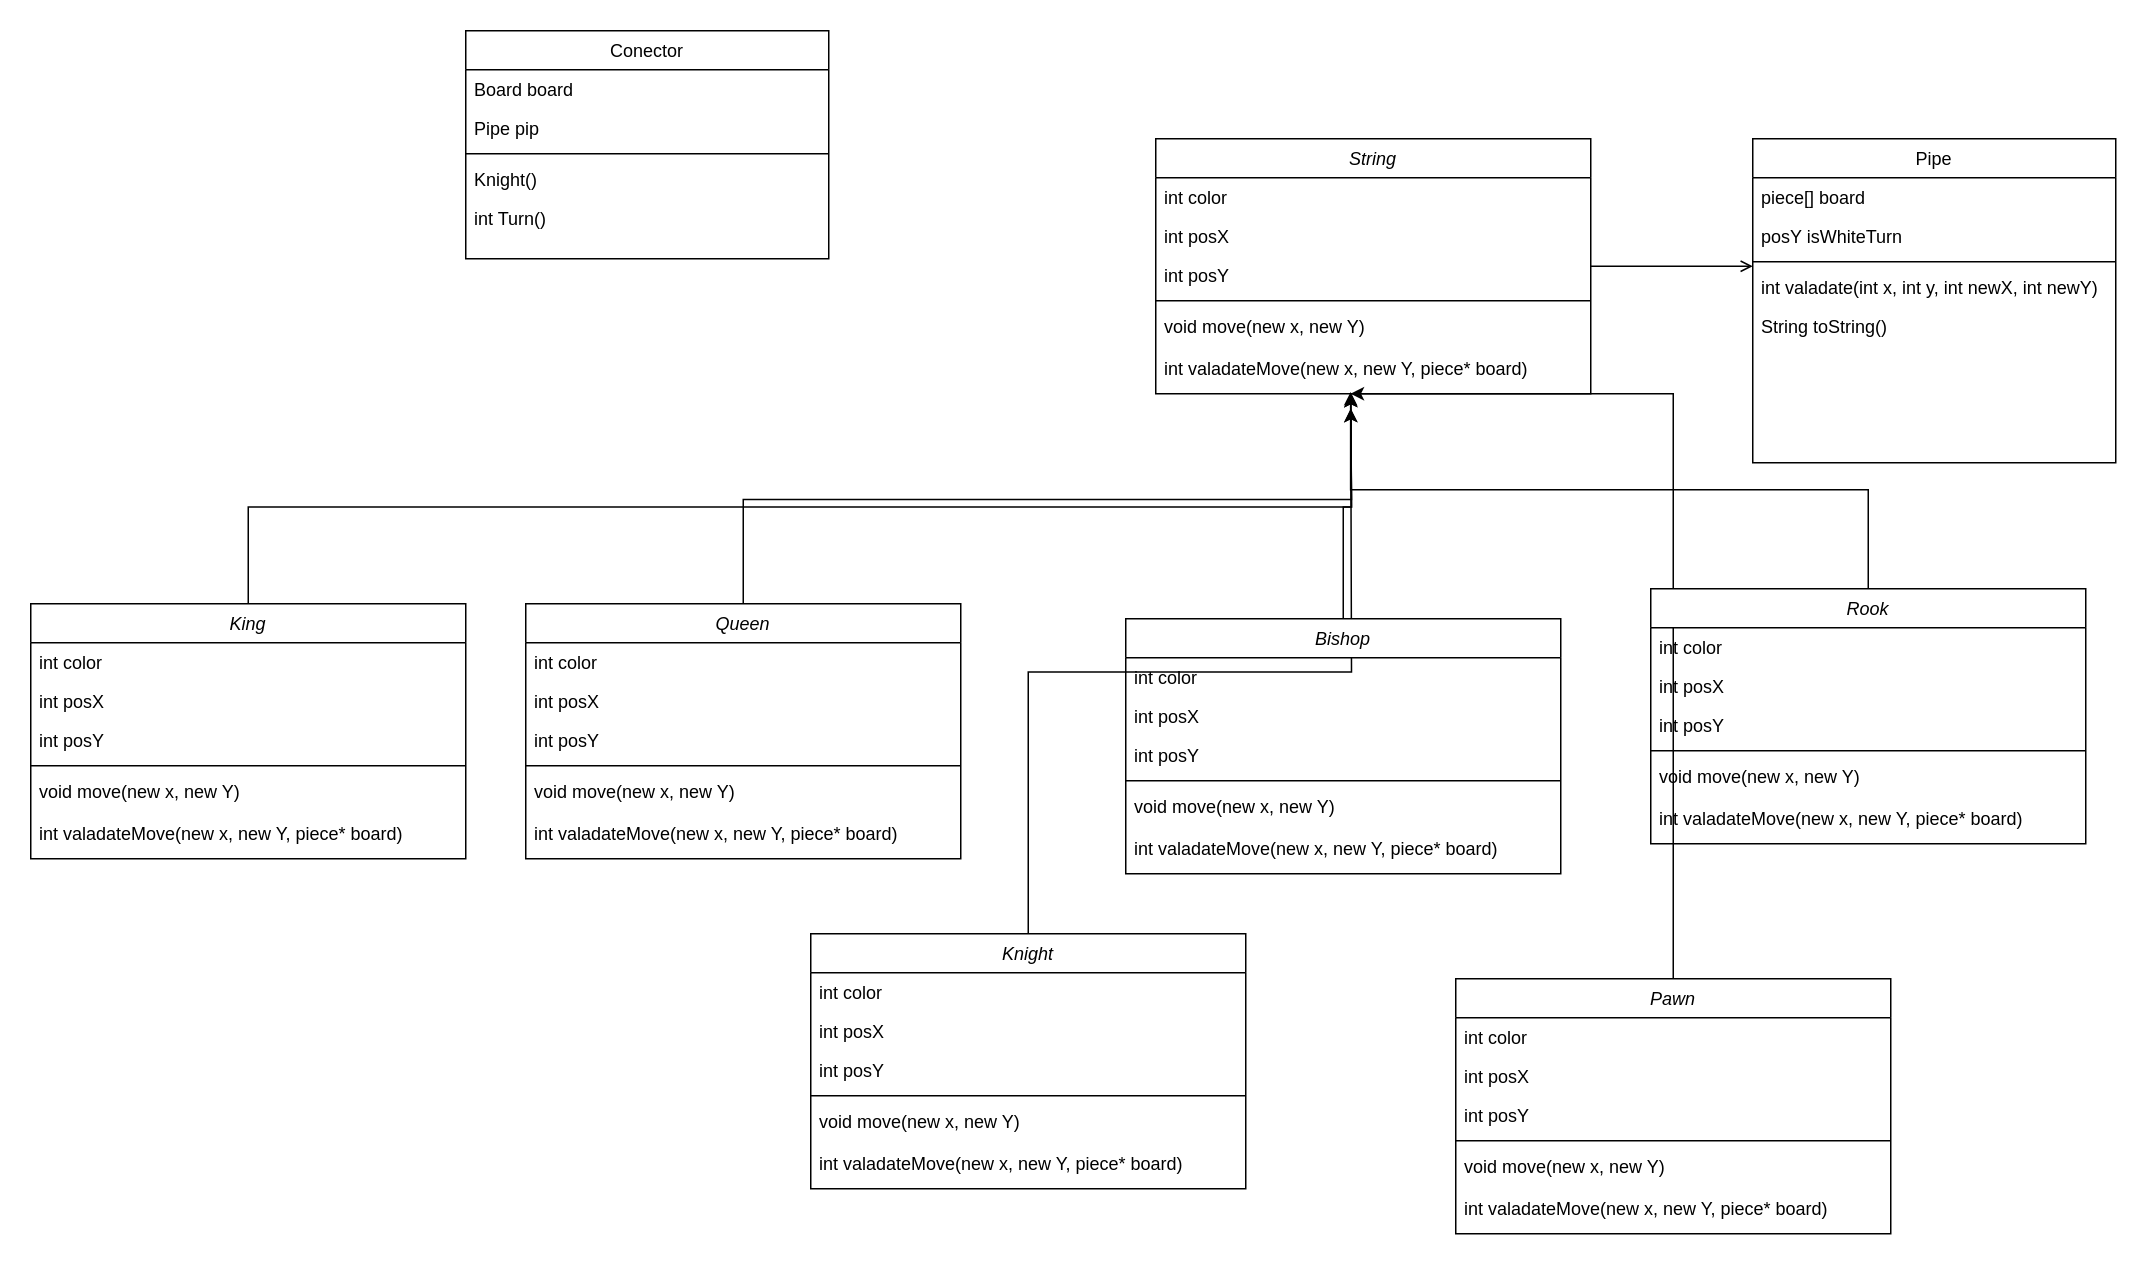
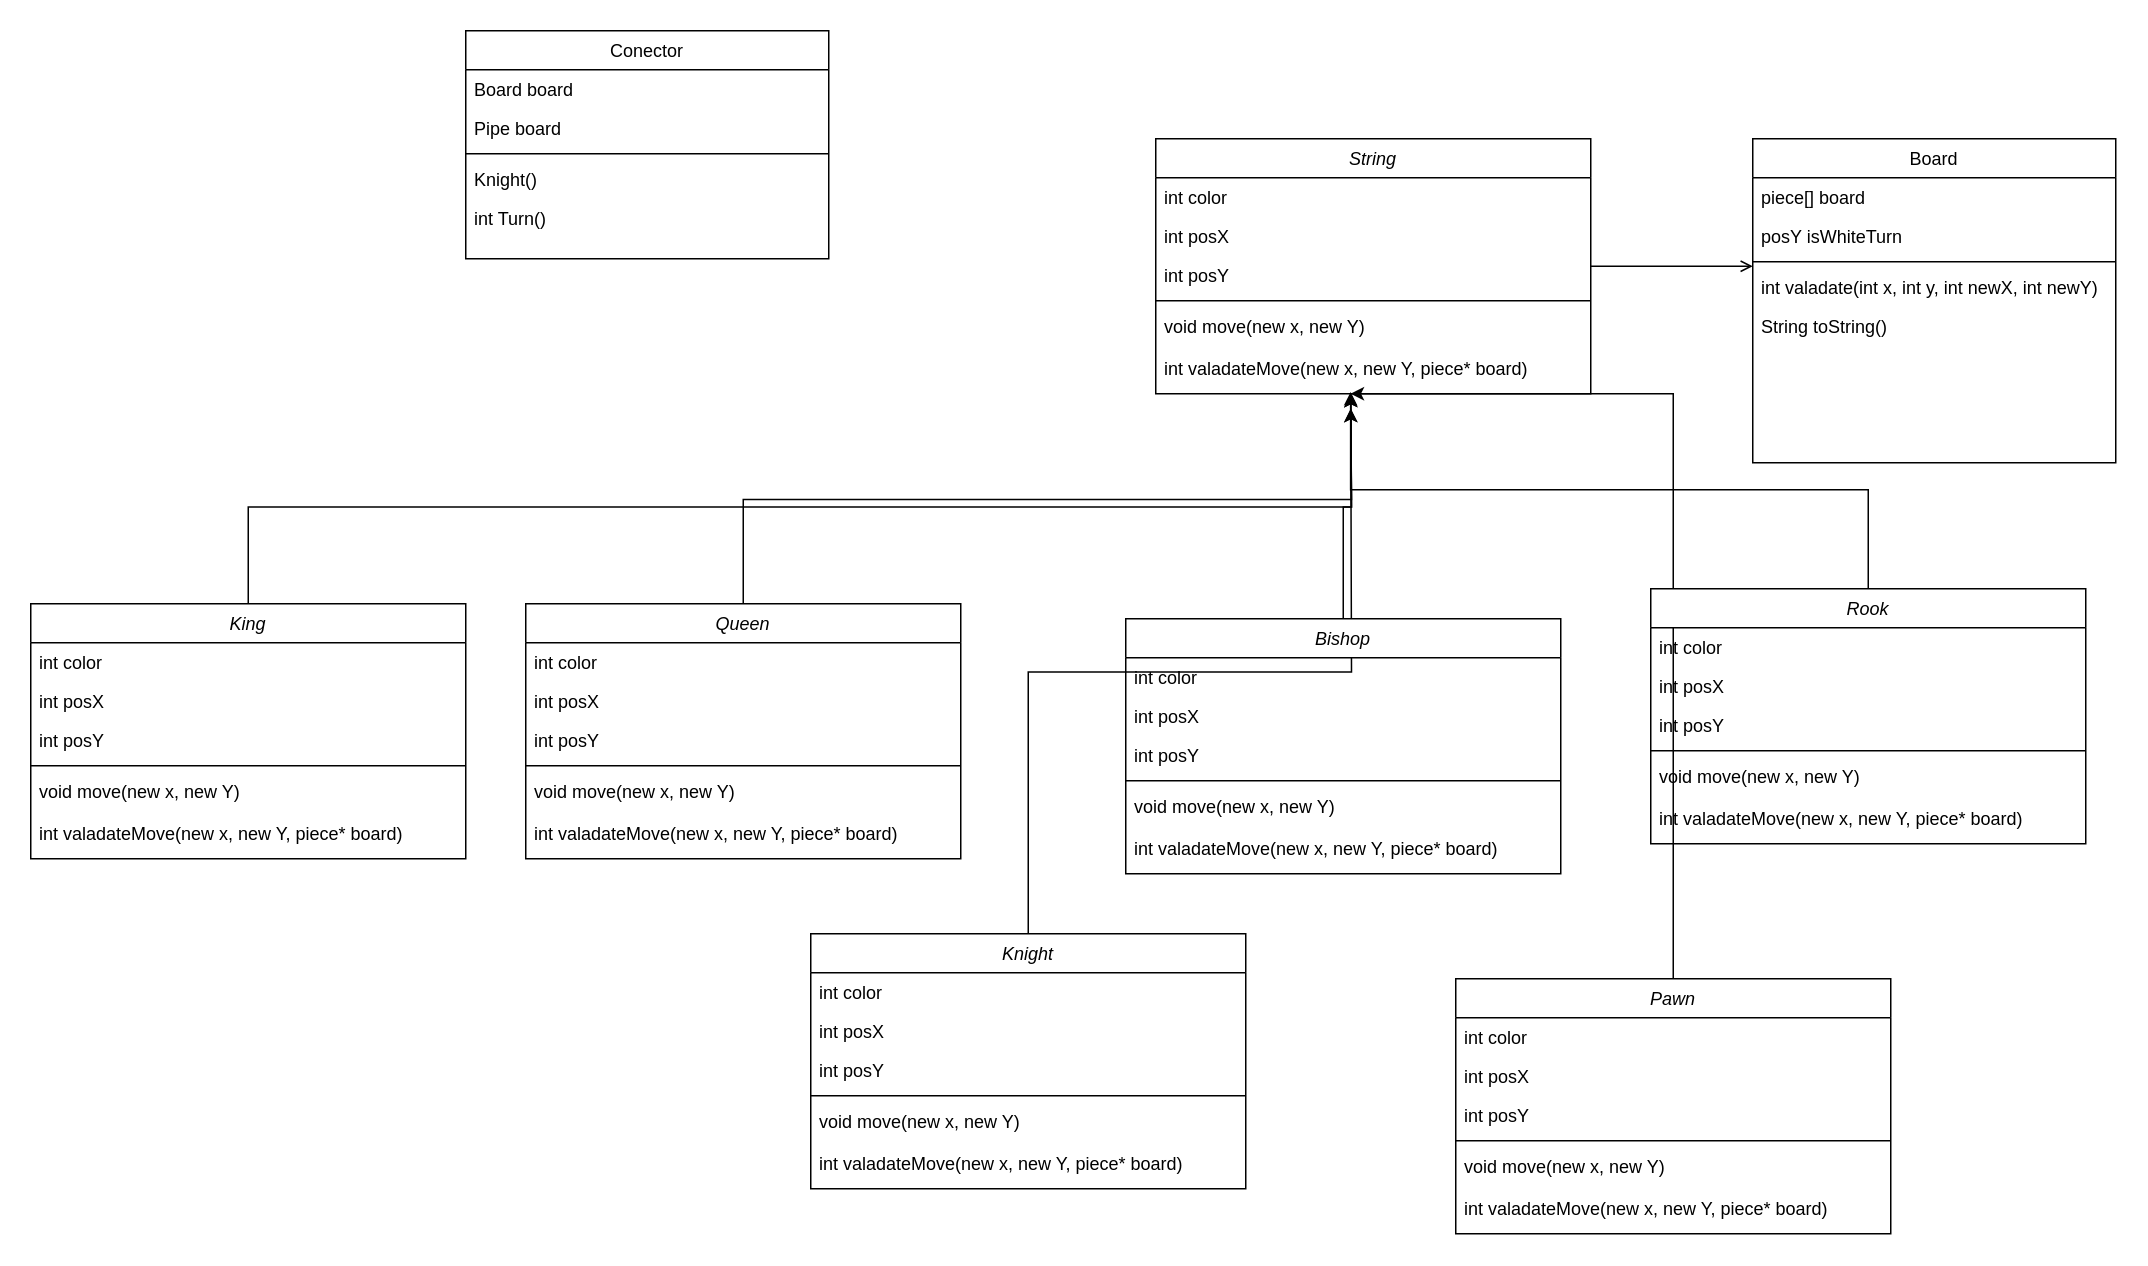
node "Pipe pip": label "Pipe pip" -> "Pipe board"
node "Pipe": label "Pipe" -> "Board"
